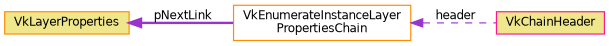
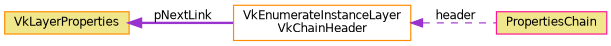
node "VkEnumerateInstanceLayer PropertiesChain": label "VkEnumerateInstanceLayer PropertiesChain" -> "VkEnumerateInstanceLayer VkChainHeader"
node "VkChainHeader": label "VkChainHeader" -> "PropertiesChain"
